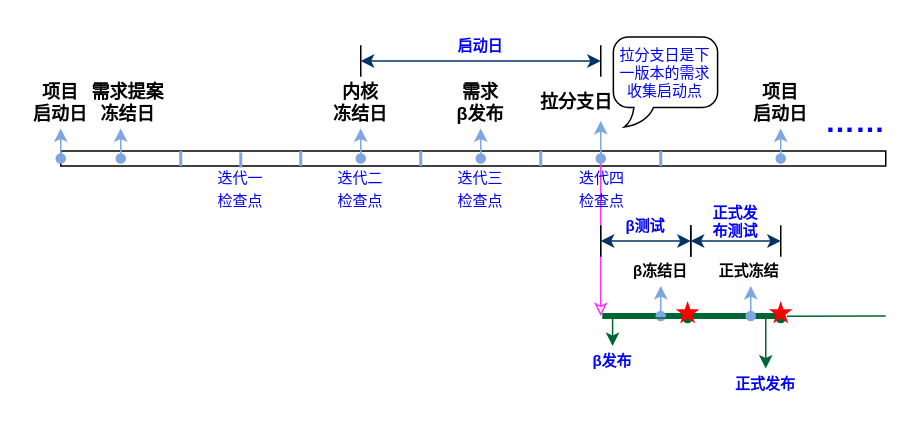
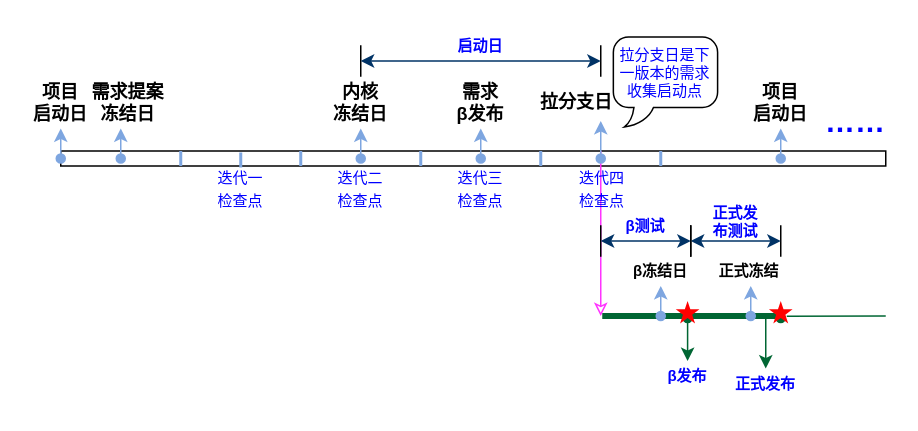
node "β发布": moved (613, 361) -> (688, 376)
